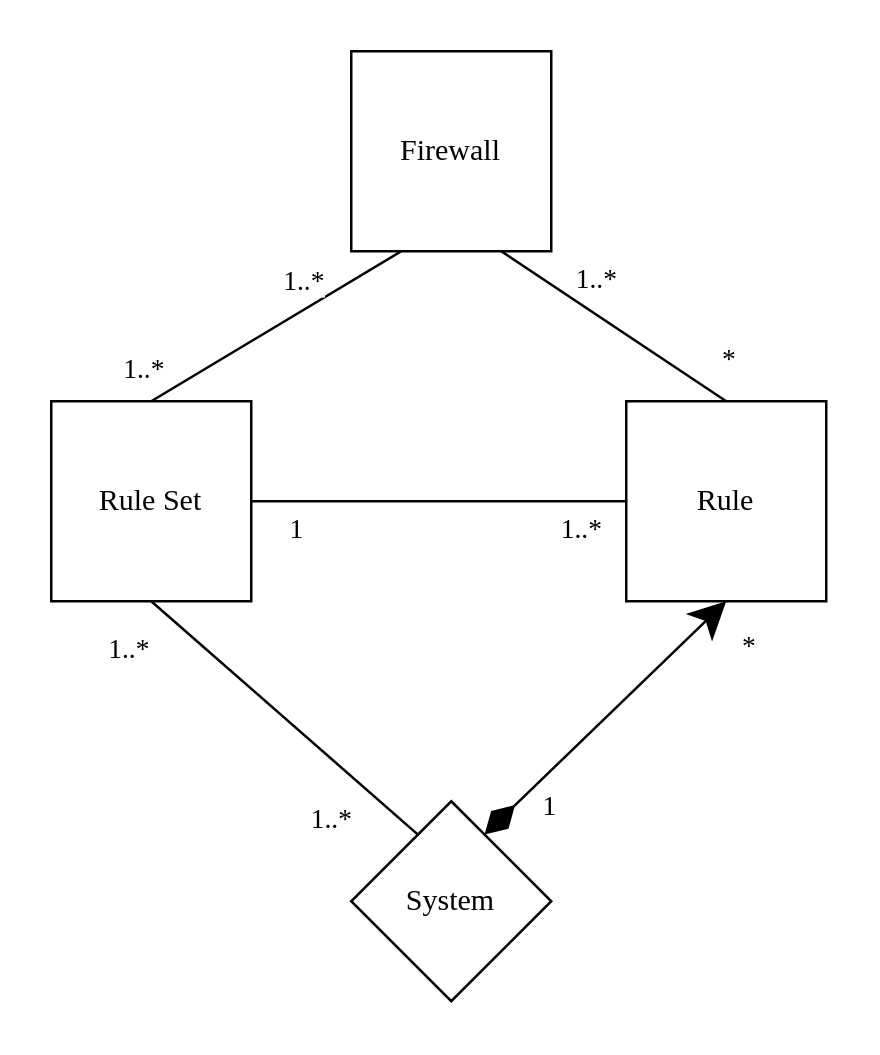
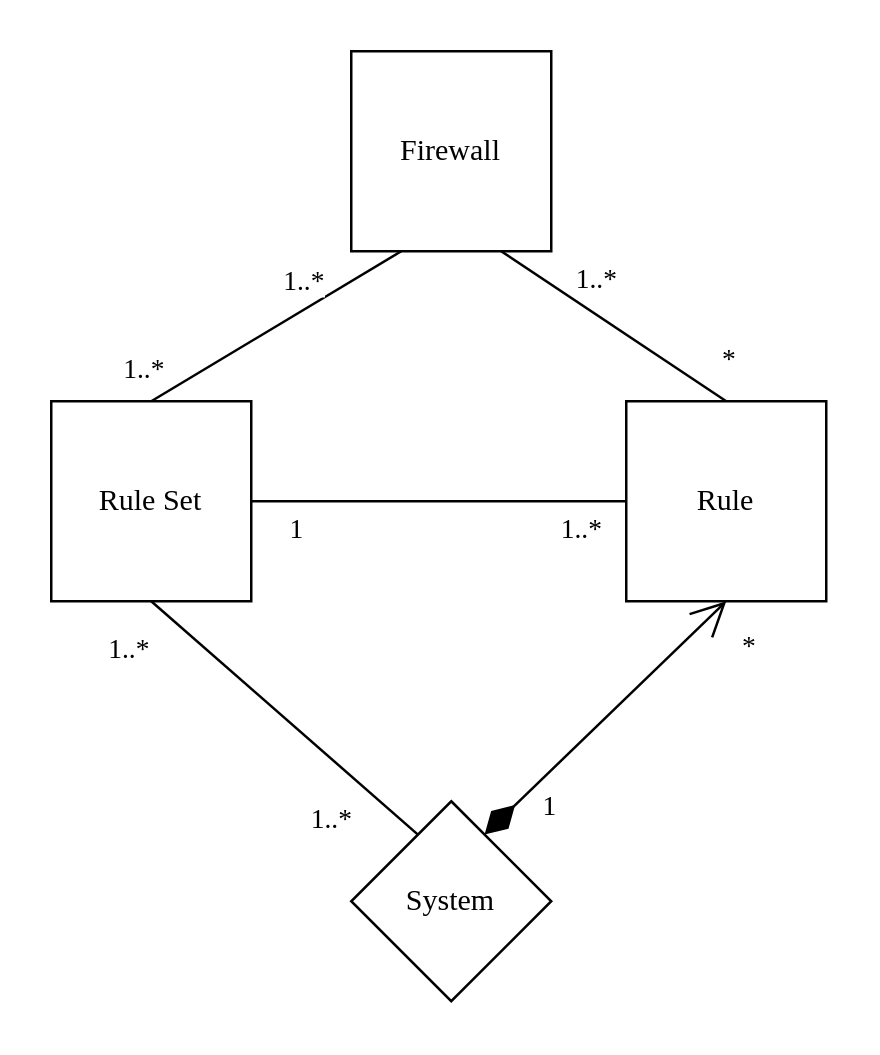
edge "Rule" -- "System": arrowhead classic -> open
